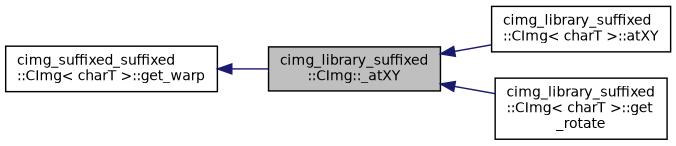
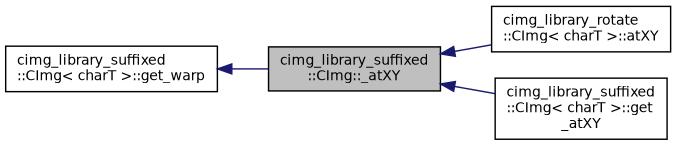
node "cimg_library_suffixed ::CImg< charT >::atXY": label "cimg_library_suffixed ::CImg< charT >::atXY" -> "cimg_library_rotate ::CImg< charT >::atXY"
node "cimg_suffixed_suffixed ::CImg< charT >::get_warp": label "cimg_suffixed_suffixed ::CImg< charT >::get_warp" -> "cimg_library_suffixed ::CImg< charT >::get_warp"
node "cimg_library_suffixed ::CImg< charT >::get _rotate": label "cimg_library_suffixed ::CImg< charT >::get _rotate" -> "cimg_library_suffixed ::CImg< charT >::get _atXY"
